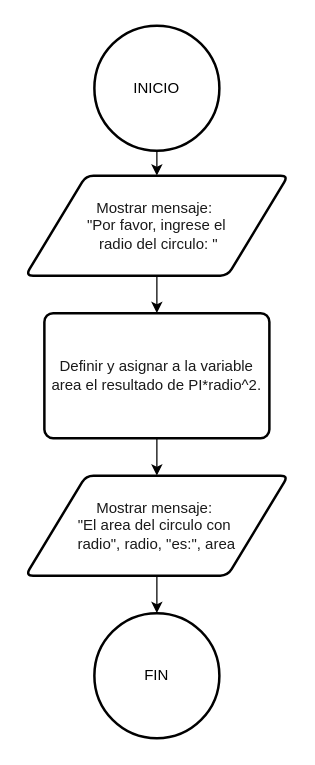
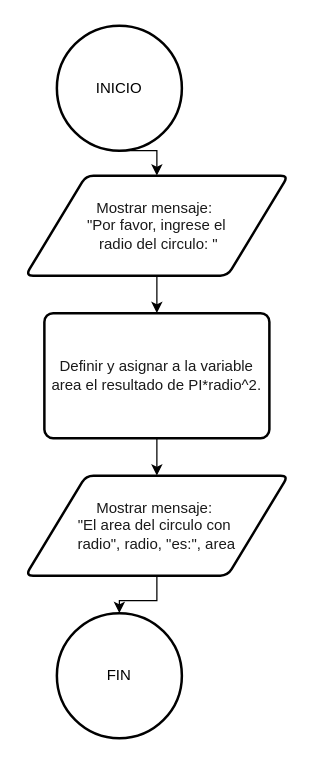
node "INICIO": moved (157, 88) -> (119, 88)
node "FIN": moved (157, 676) -> (119, 676)
